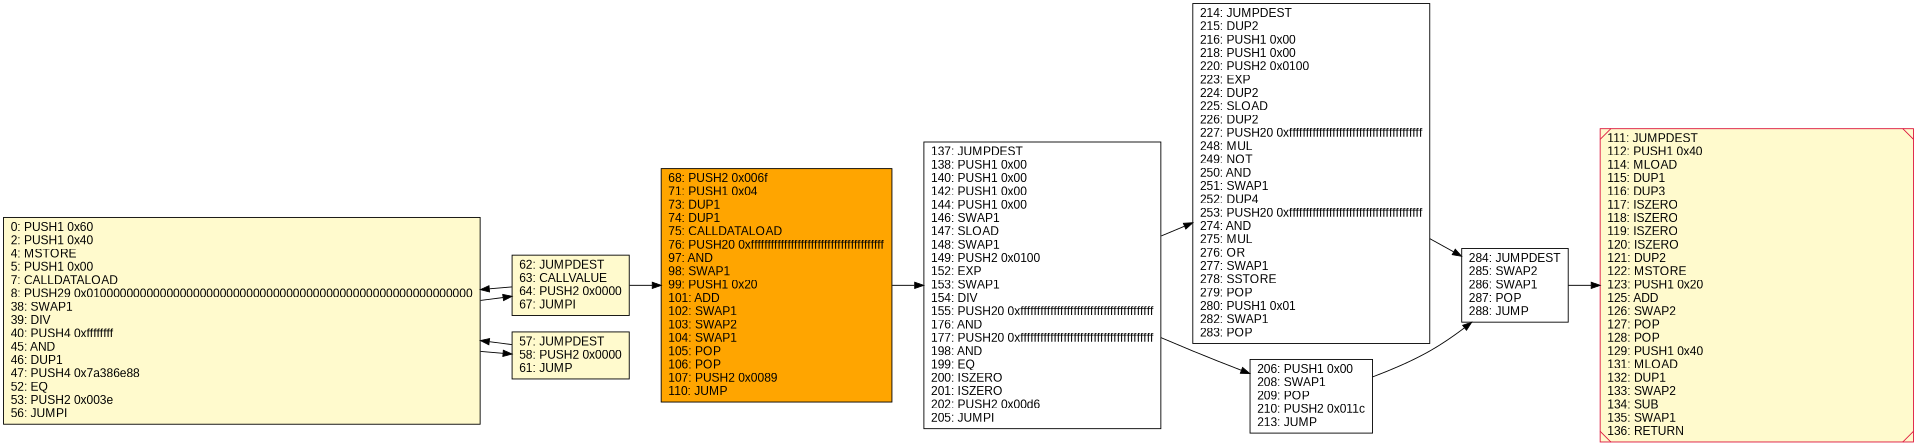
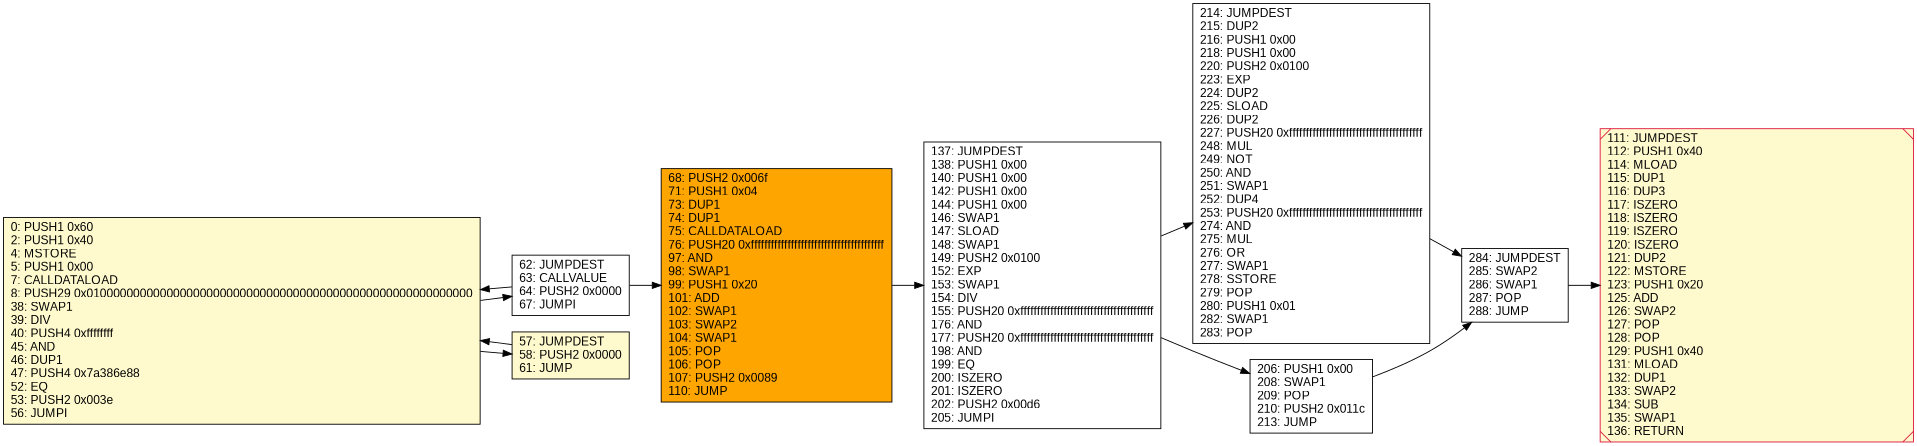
node "62: JUMPDEST 63: CALLVALUE 64: PUSH2 0x0000 67: JUMPI": fillcolor lemonchiffon -> white
